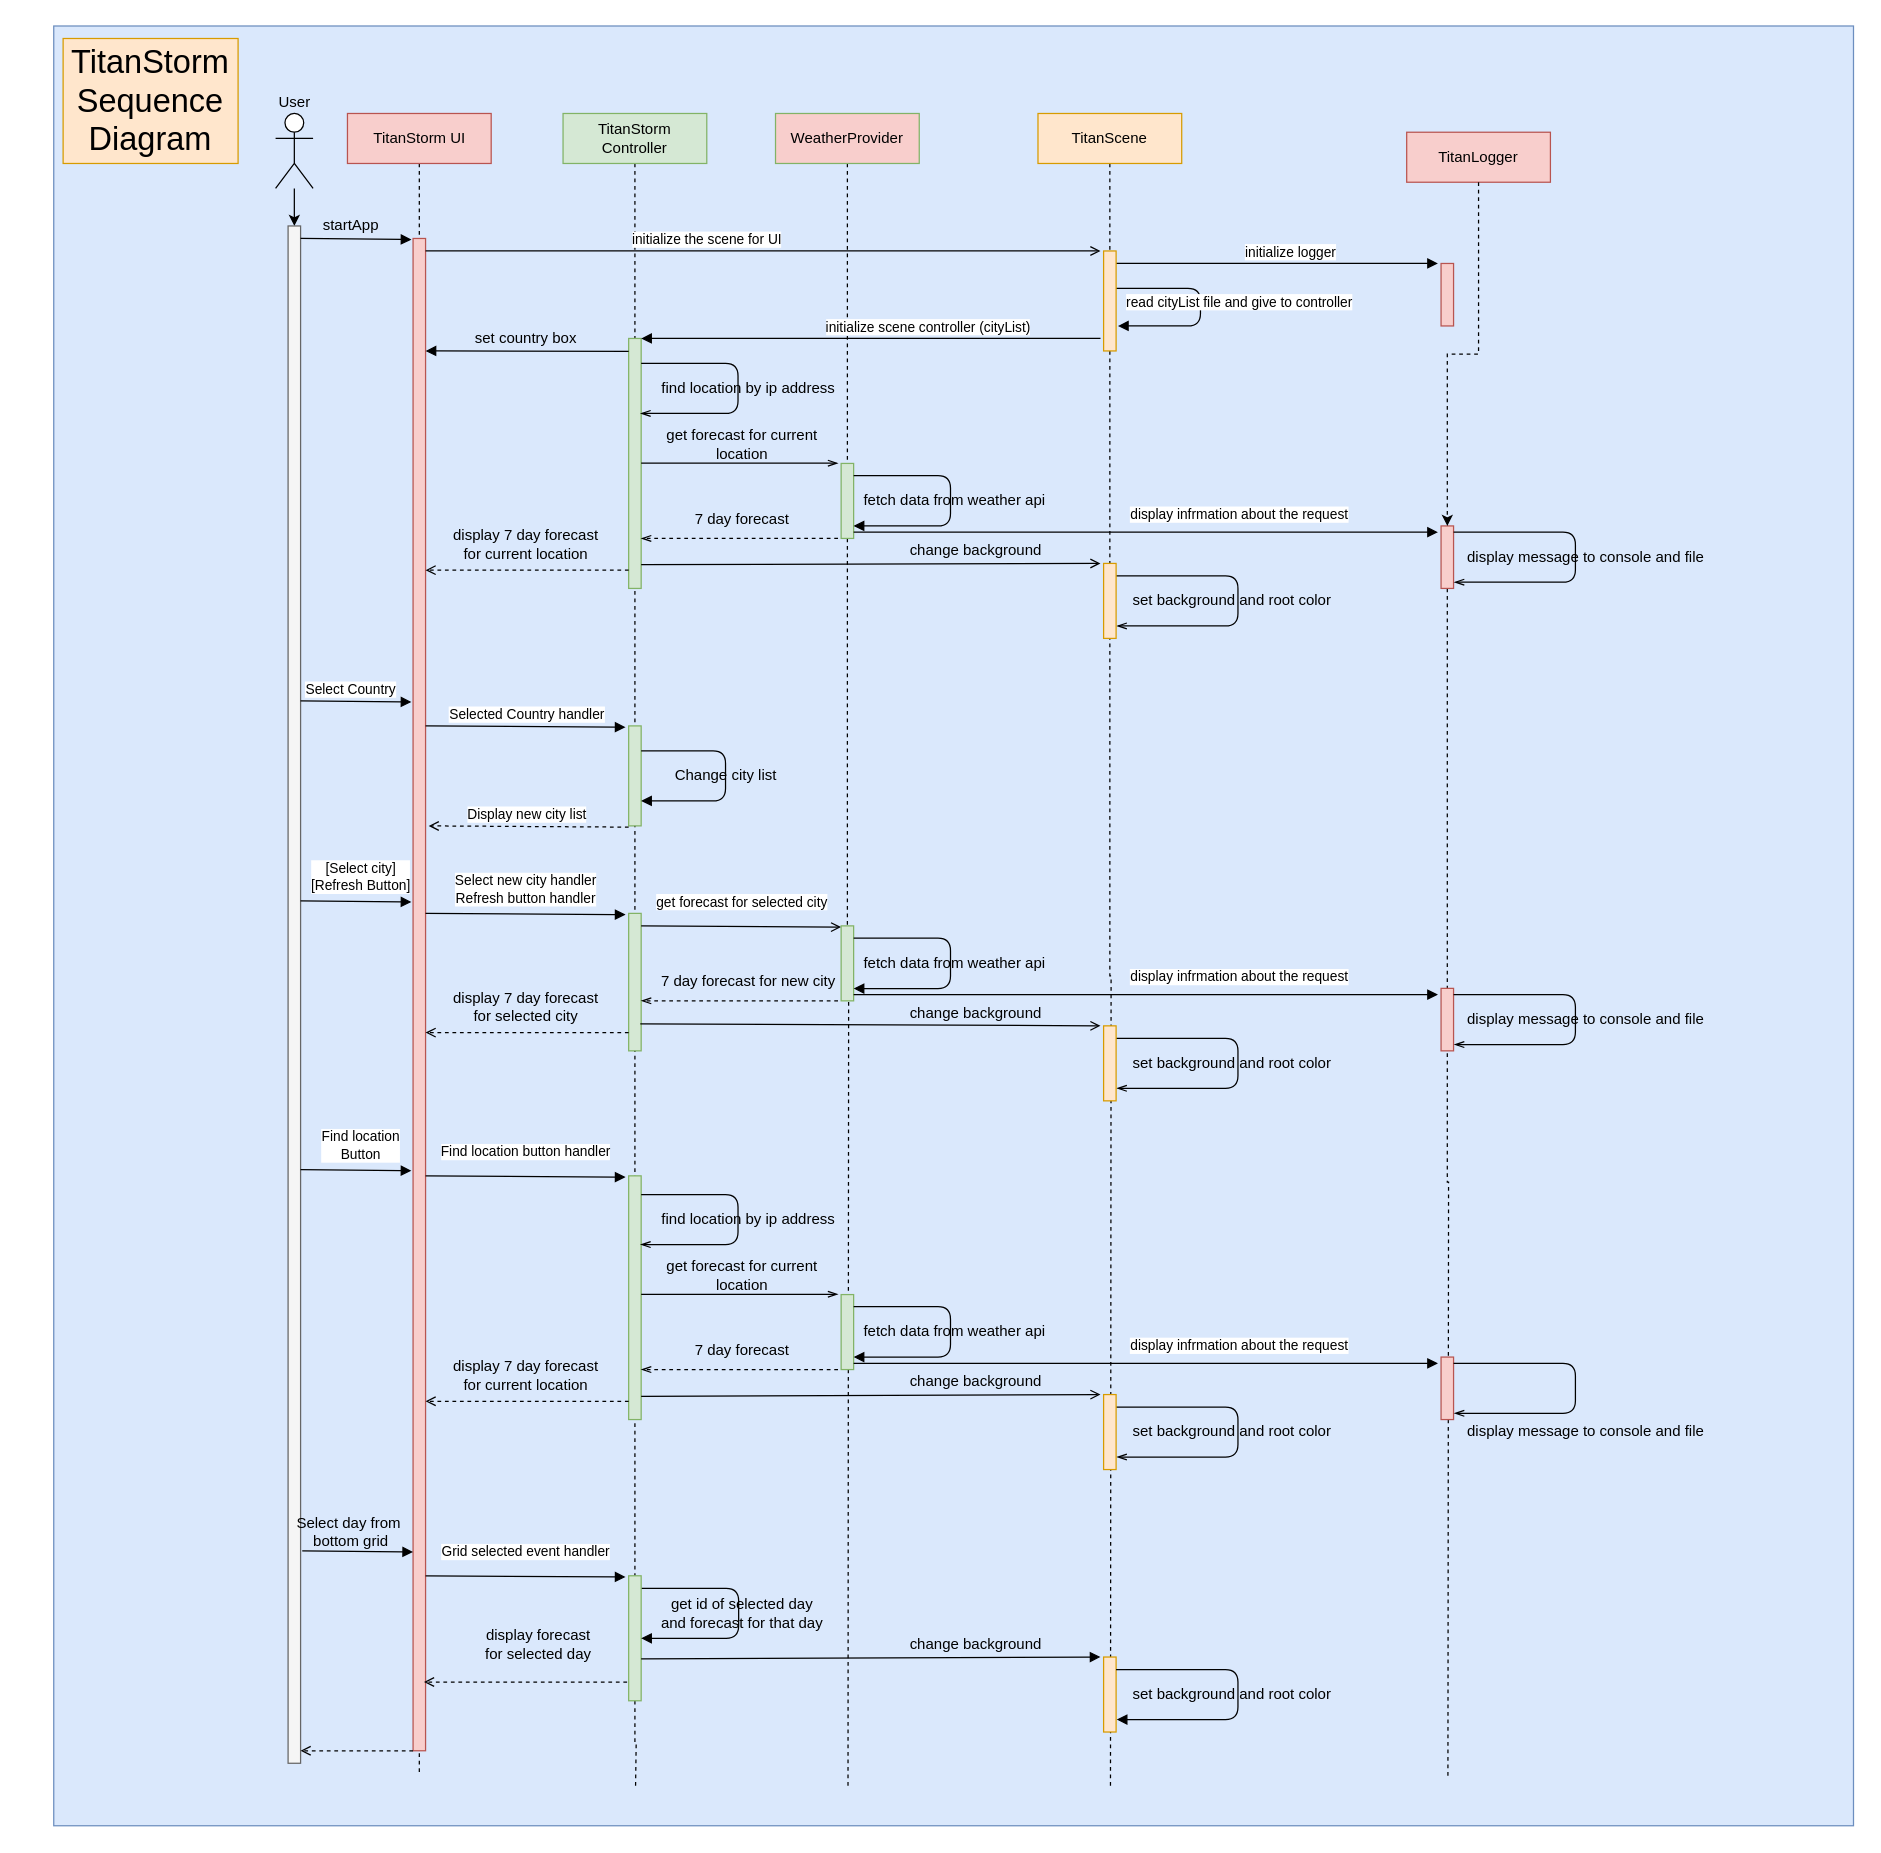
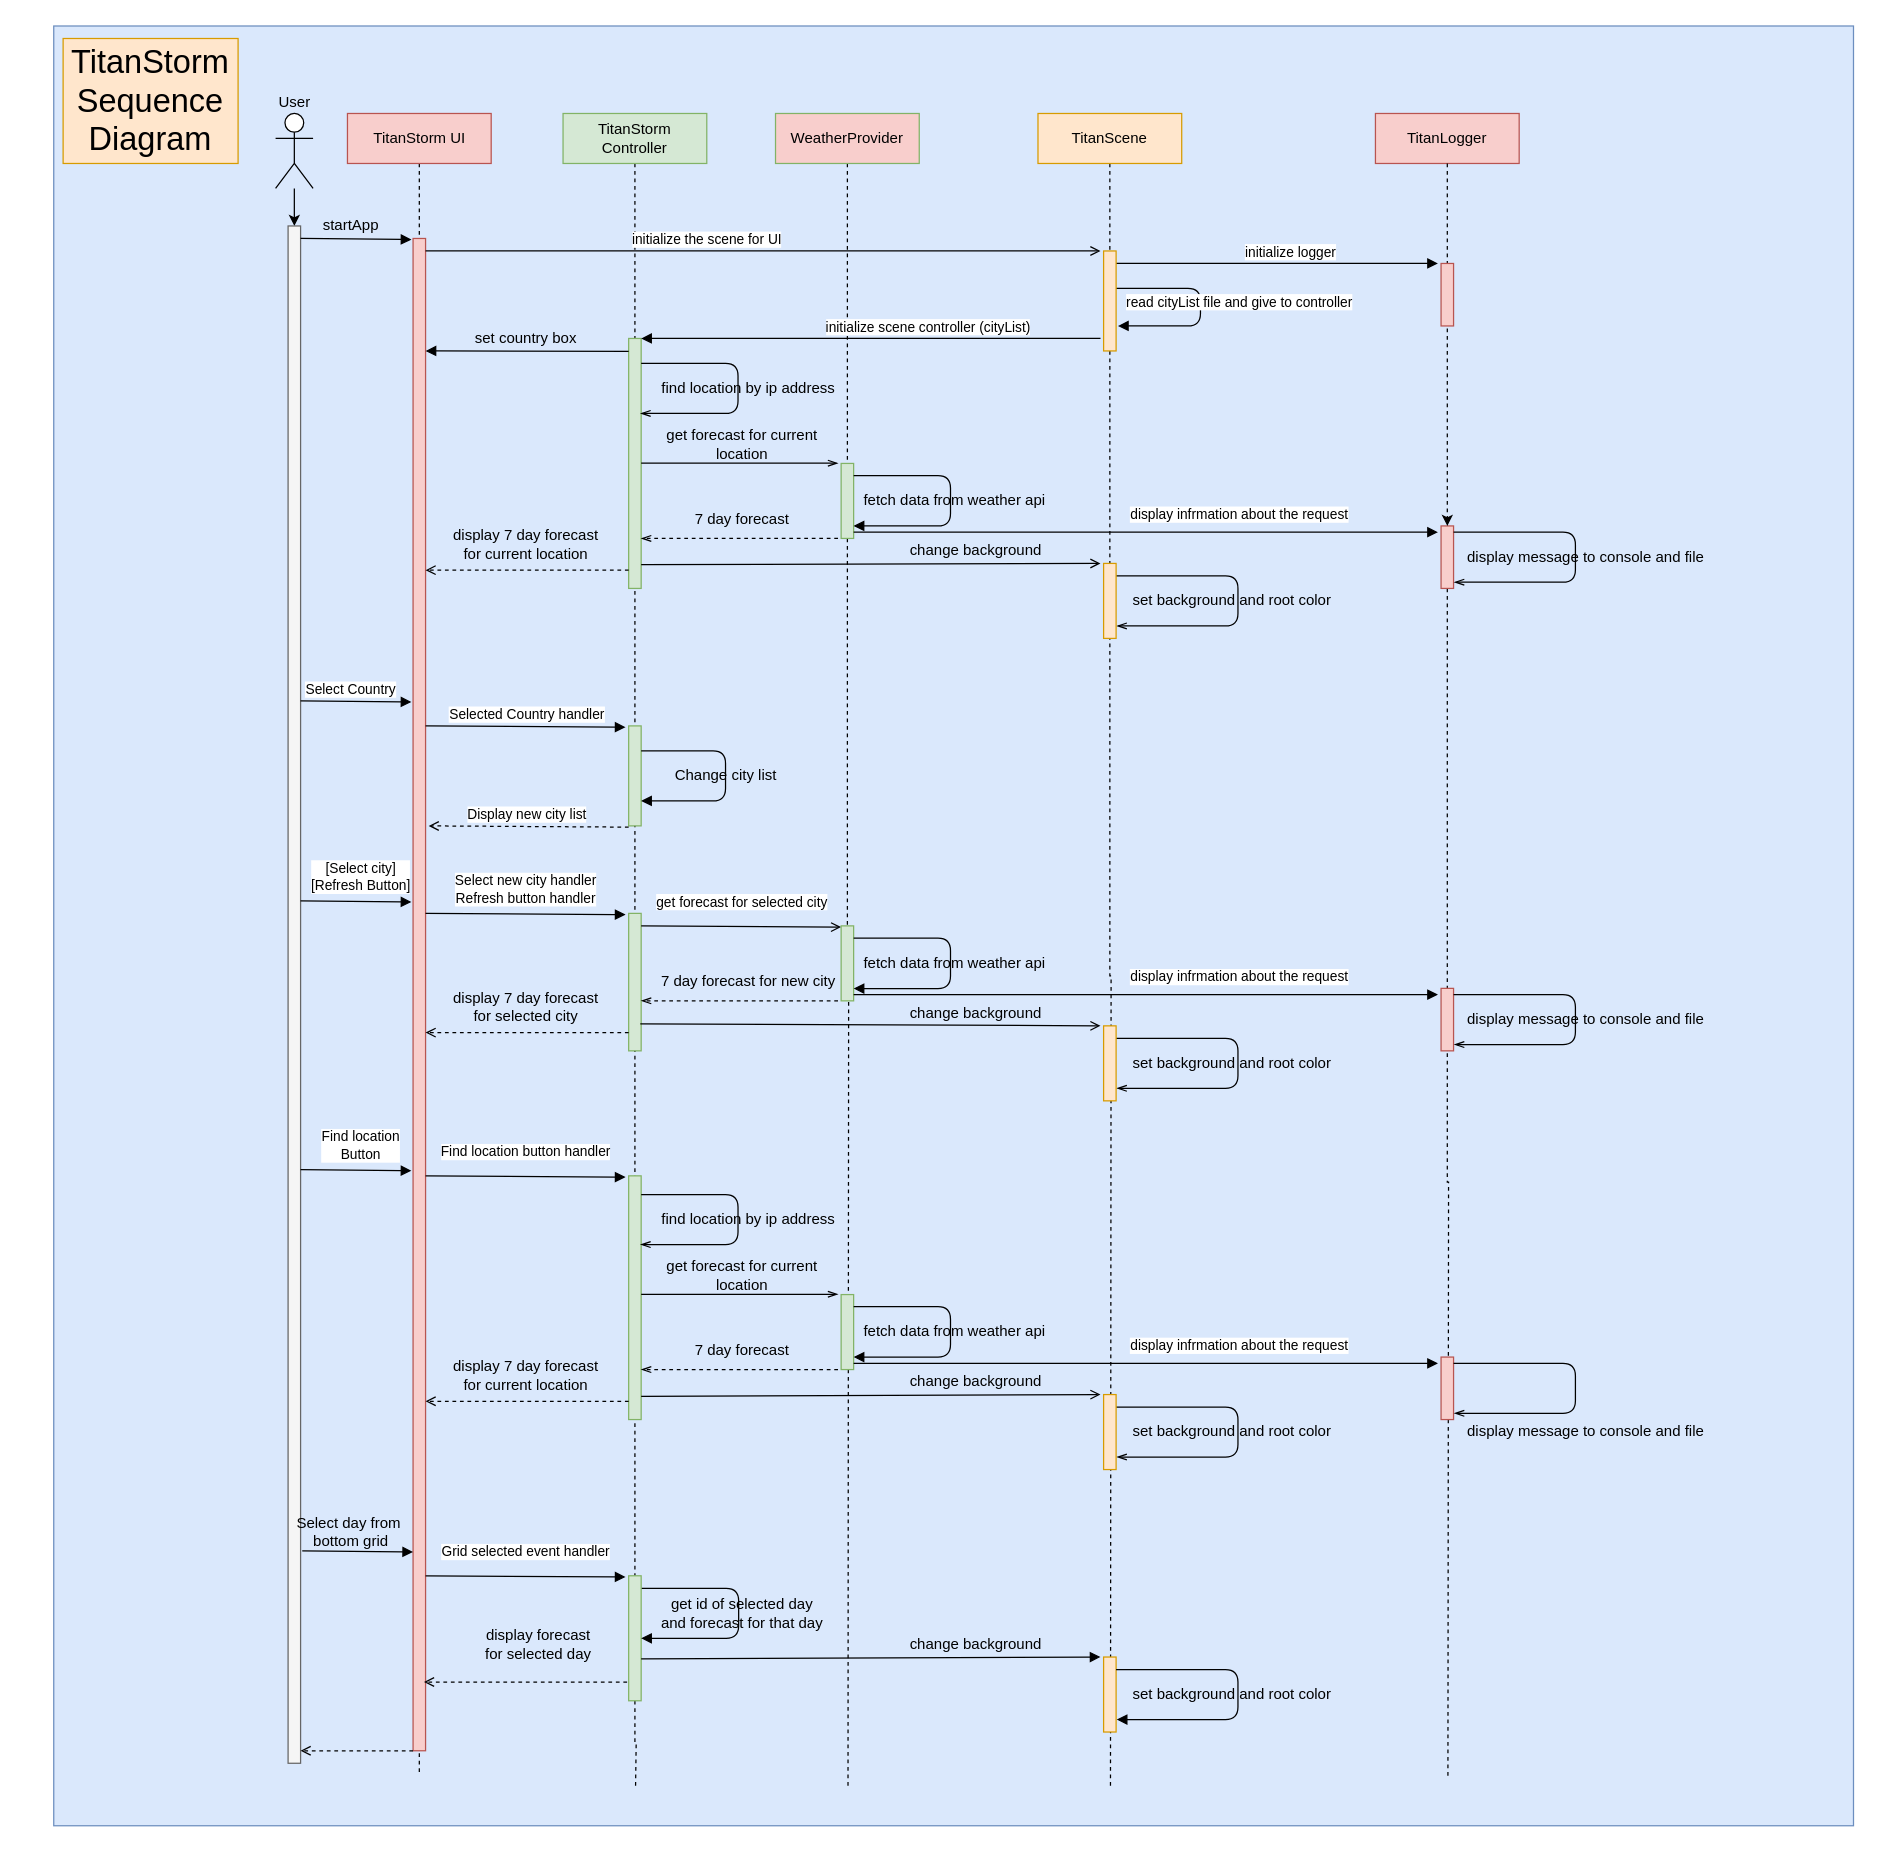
node "TitanLogger": moved (1479, 157) -> (1448, 138)
